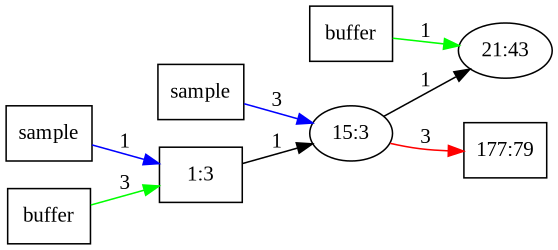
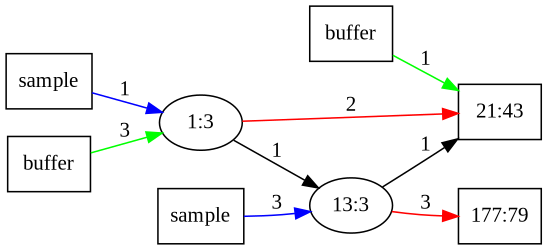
node "21:43": shape ellipse -> box
edge "1:3" -> "21:43": added, label "2"
node "15:3": label "15:3" -> "13:3"
node "1:3": shape box -> ellipse
